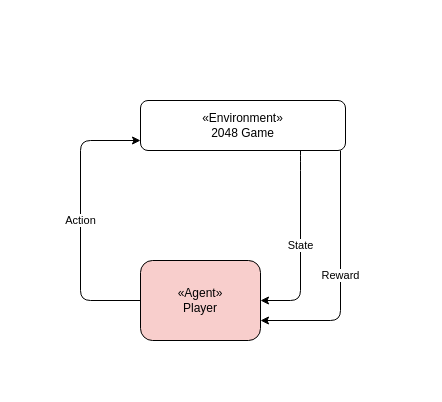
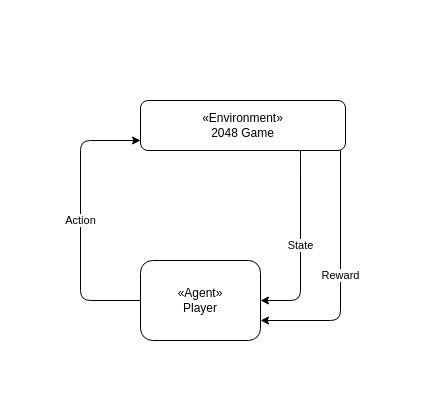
node "«Agent» Player": fillcolor #f8cecc -> #ffffff
